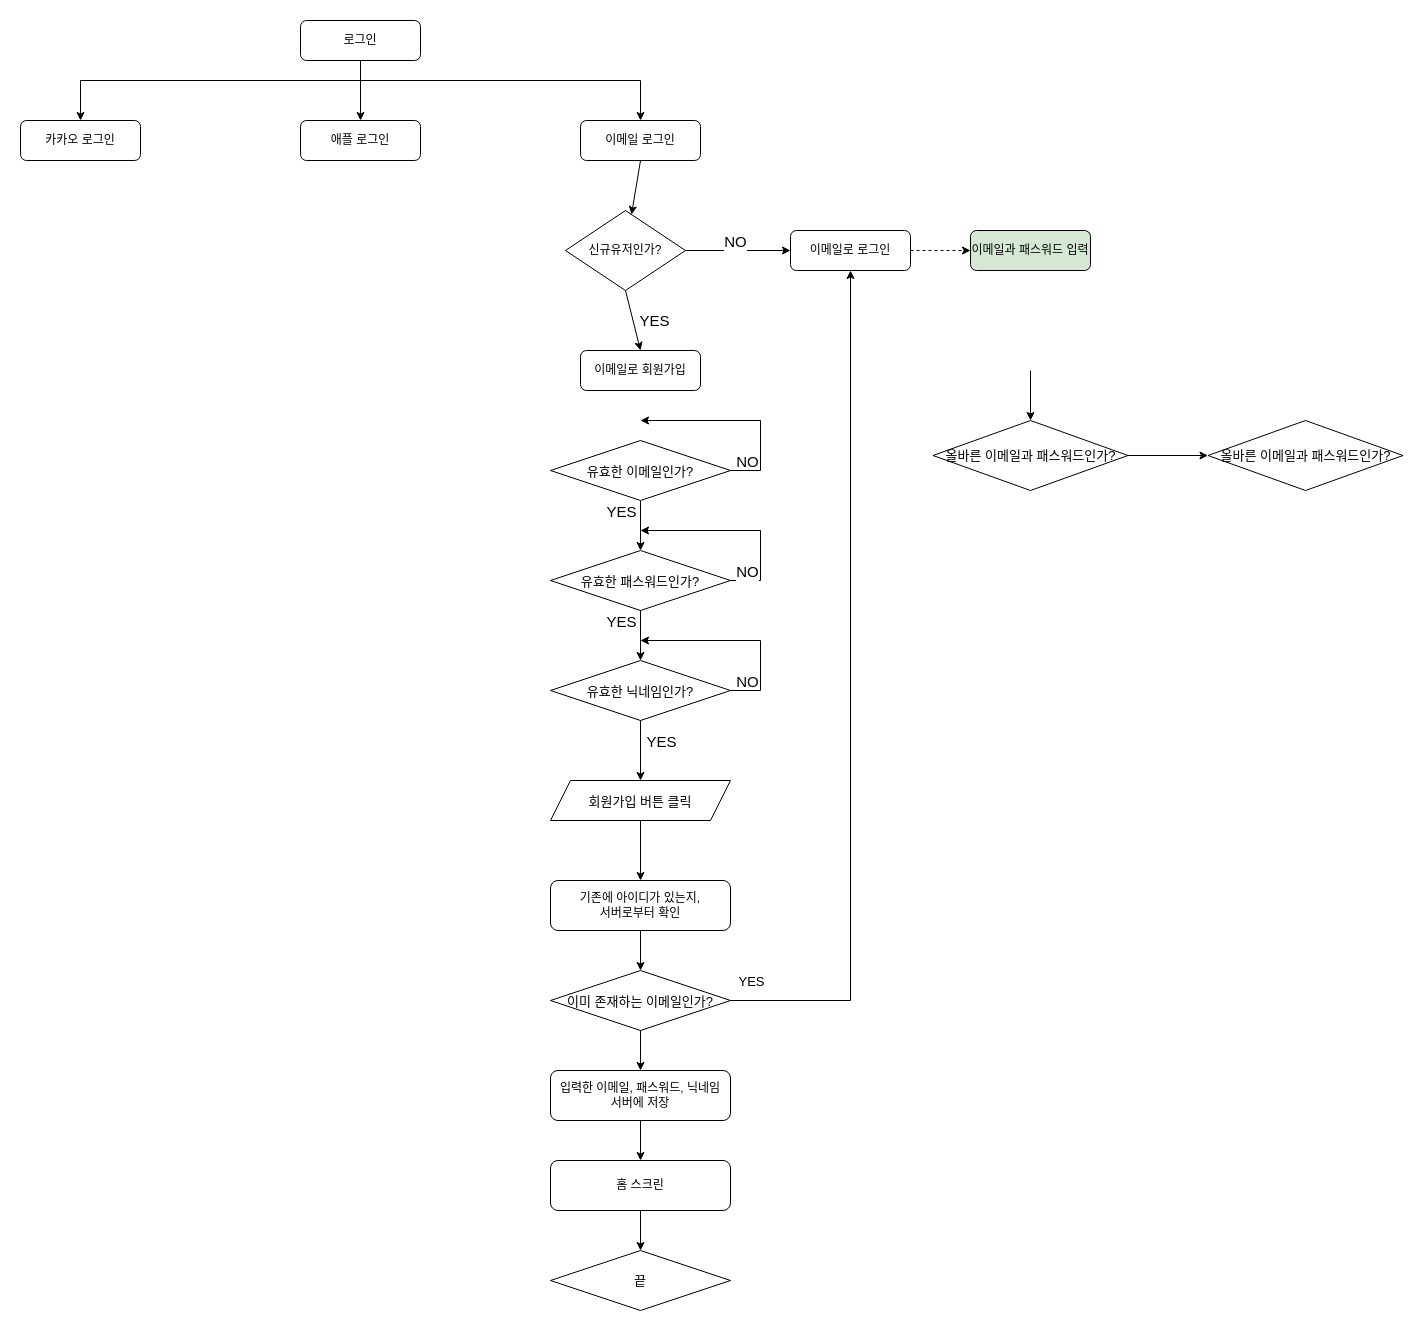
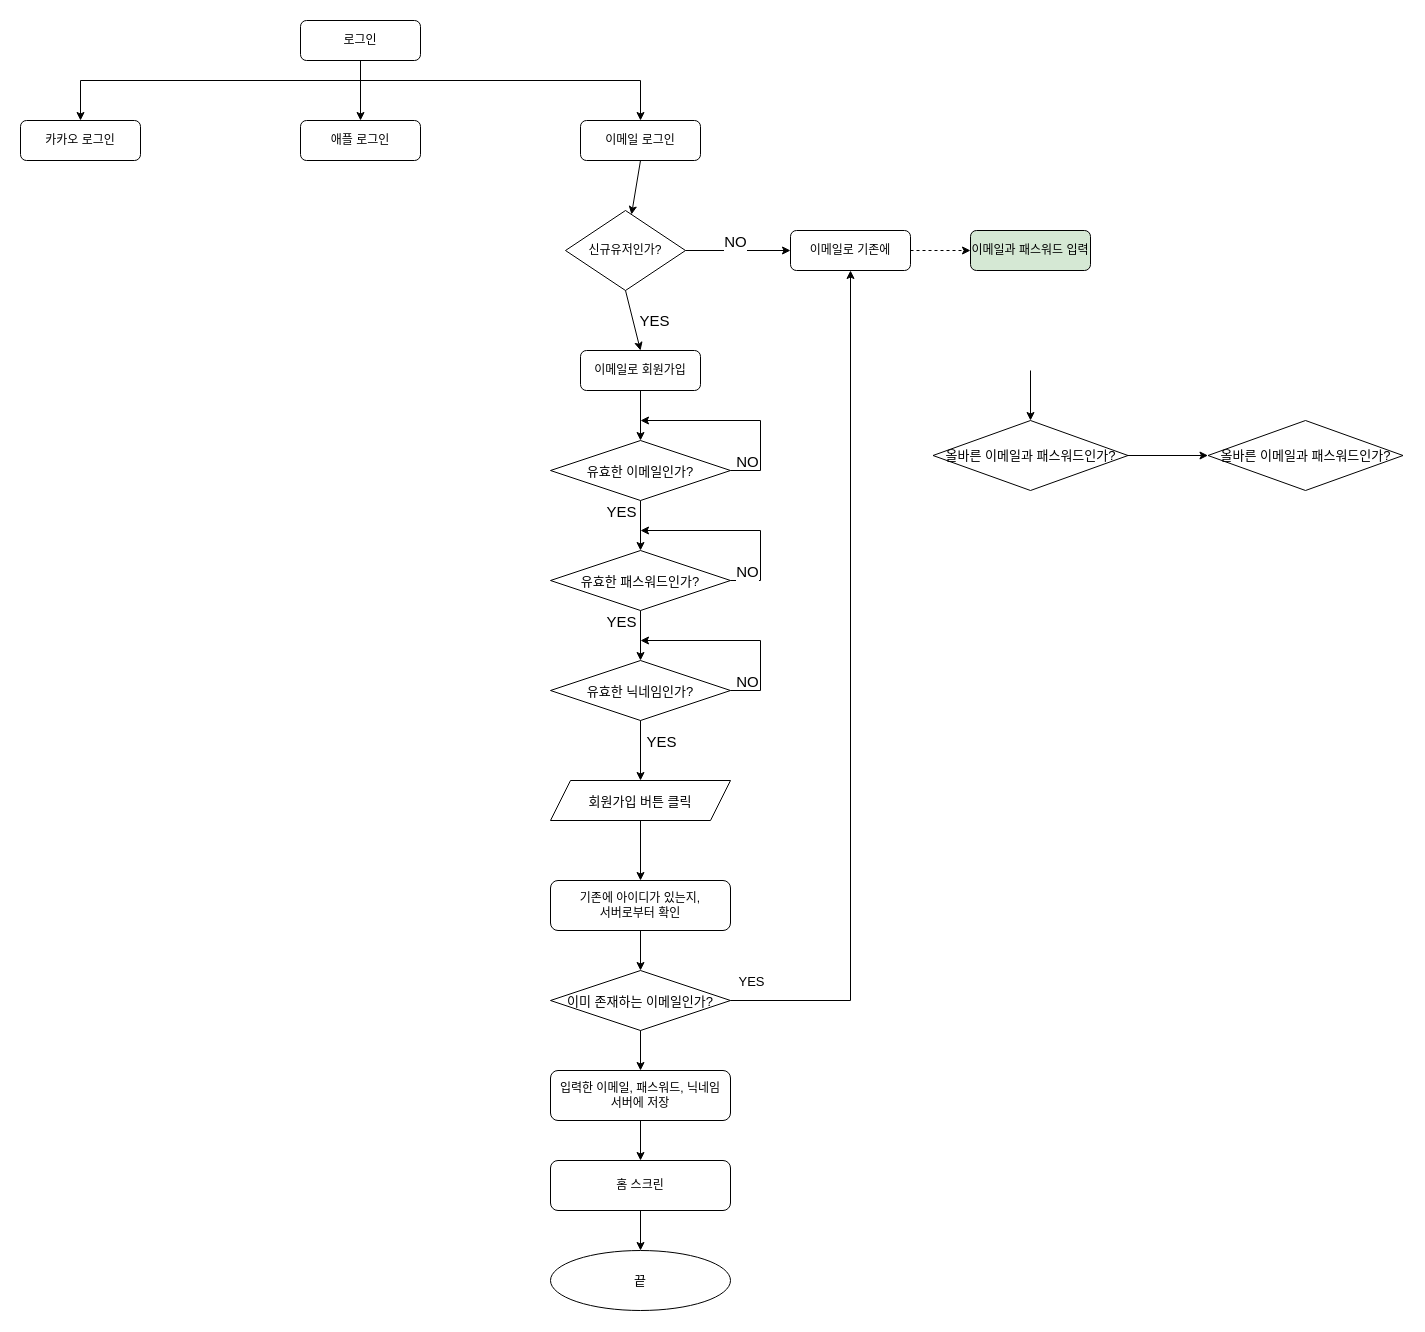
node "이메일로 로그인": label "이메일로 로그인" -> "이메일로 기존에"
edge "이메일로 회원가입" -> "유효한 이메일인가?": added
node "끝": shape diamond -> ellipse
